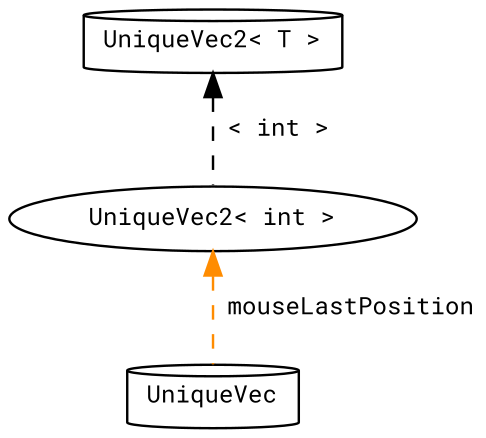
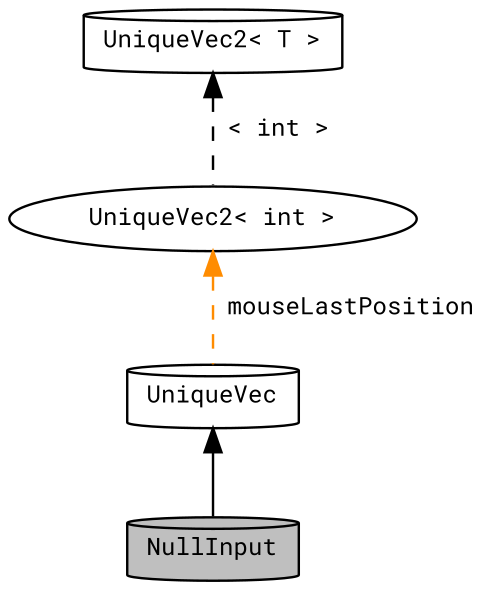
node "NullInput": added
